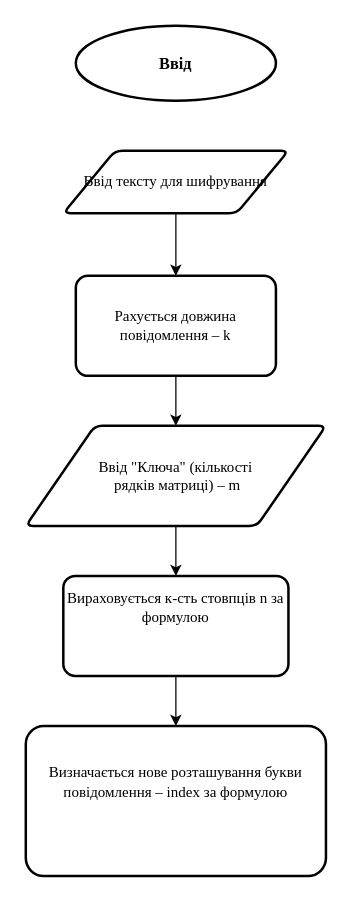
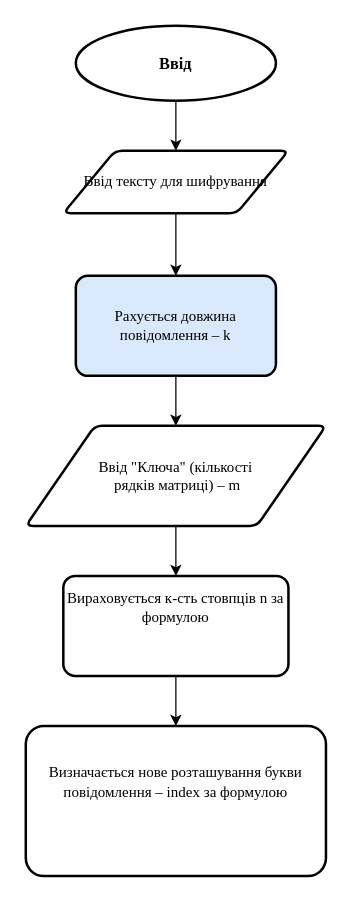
edge "Ввід" -> "Ввід тексту для шифрування": added
node "Рахується довжина повідомлення – k": fillcolor #ffffff -> #dae8fc
